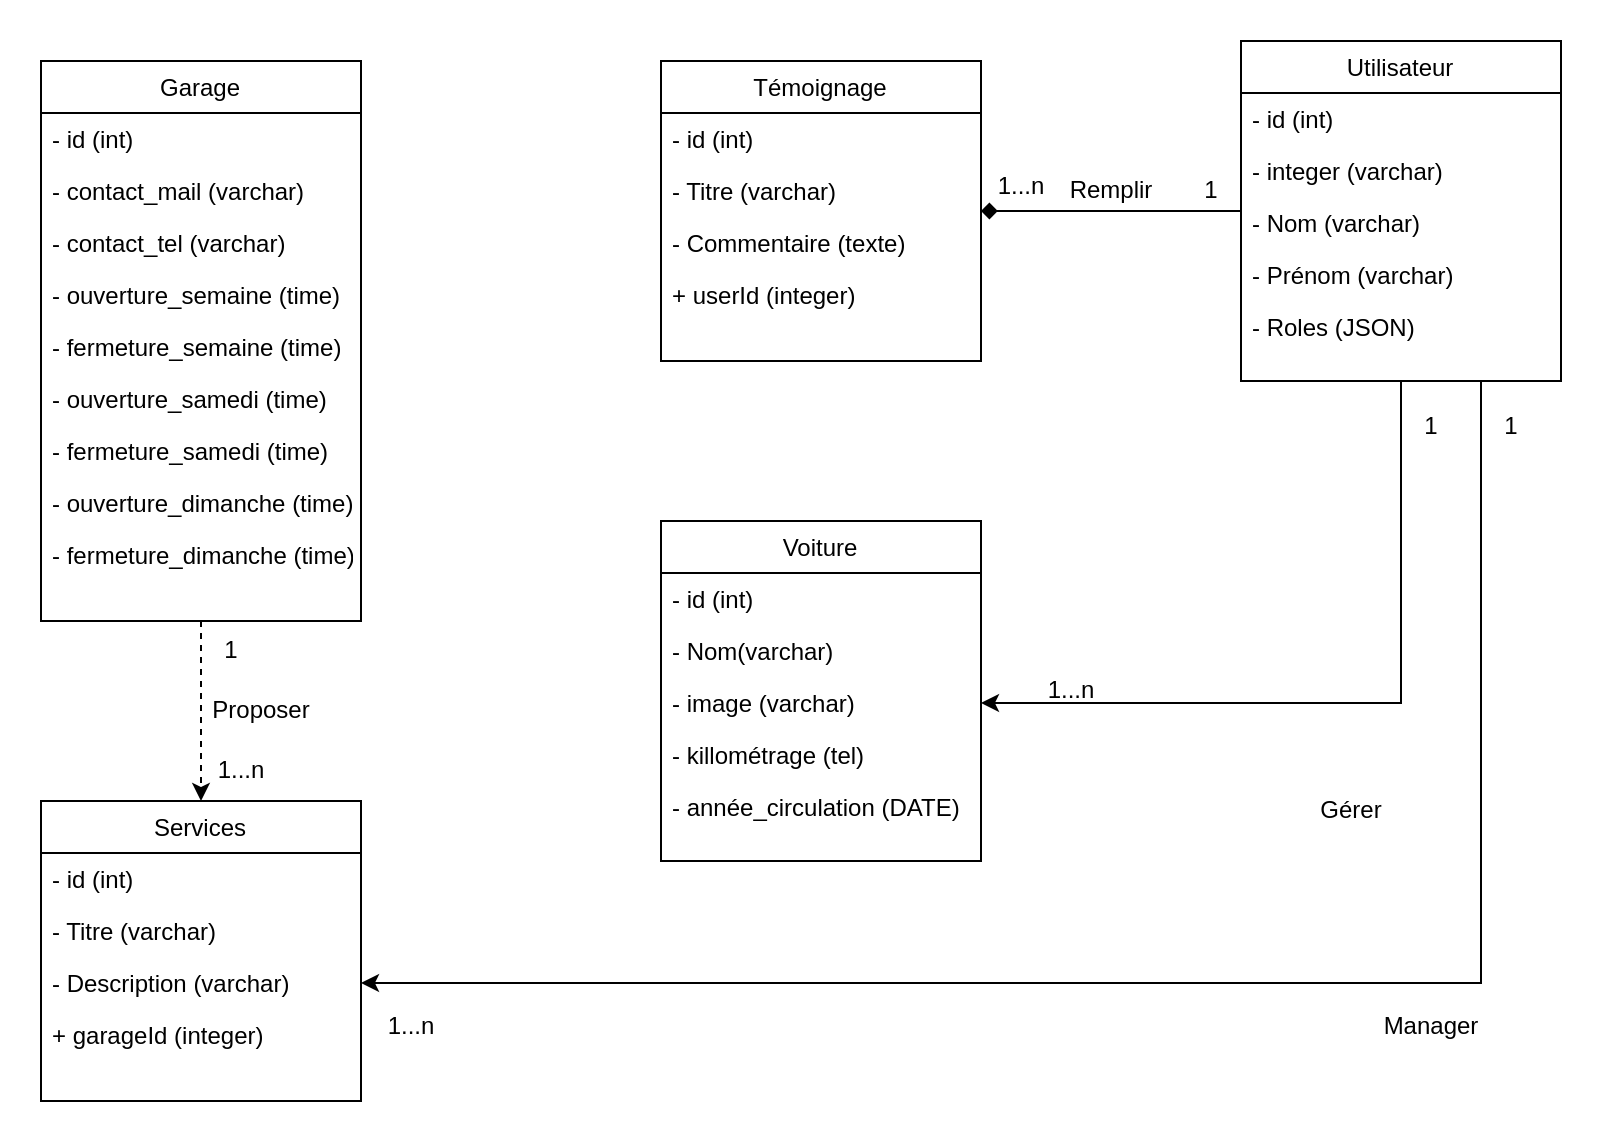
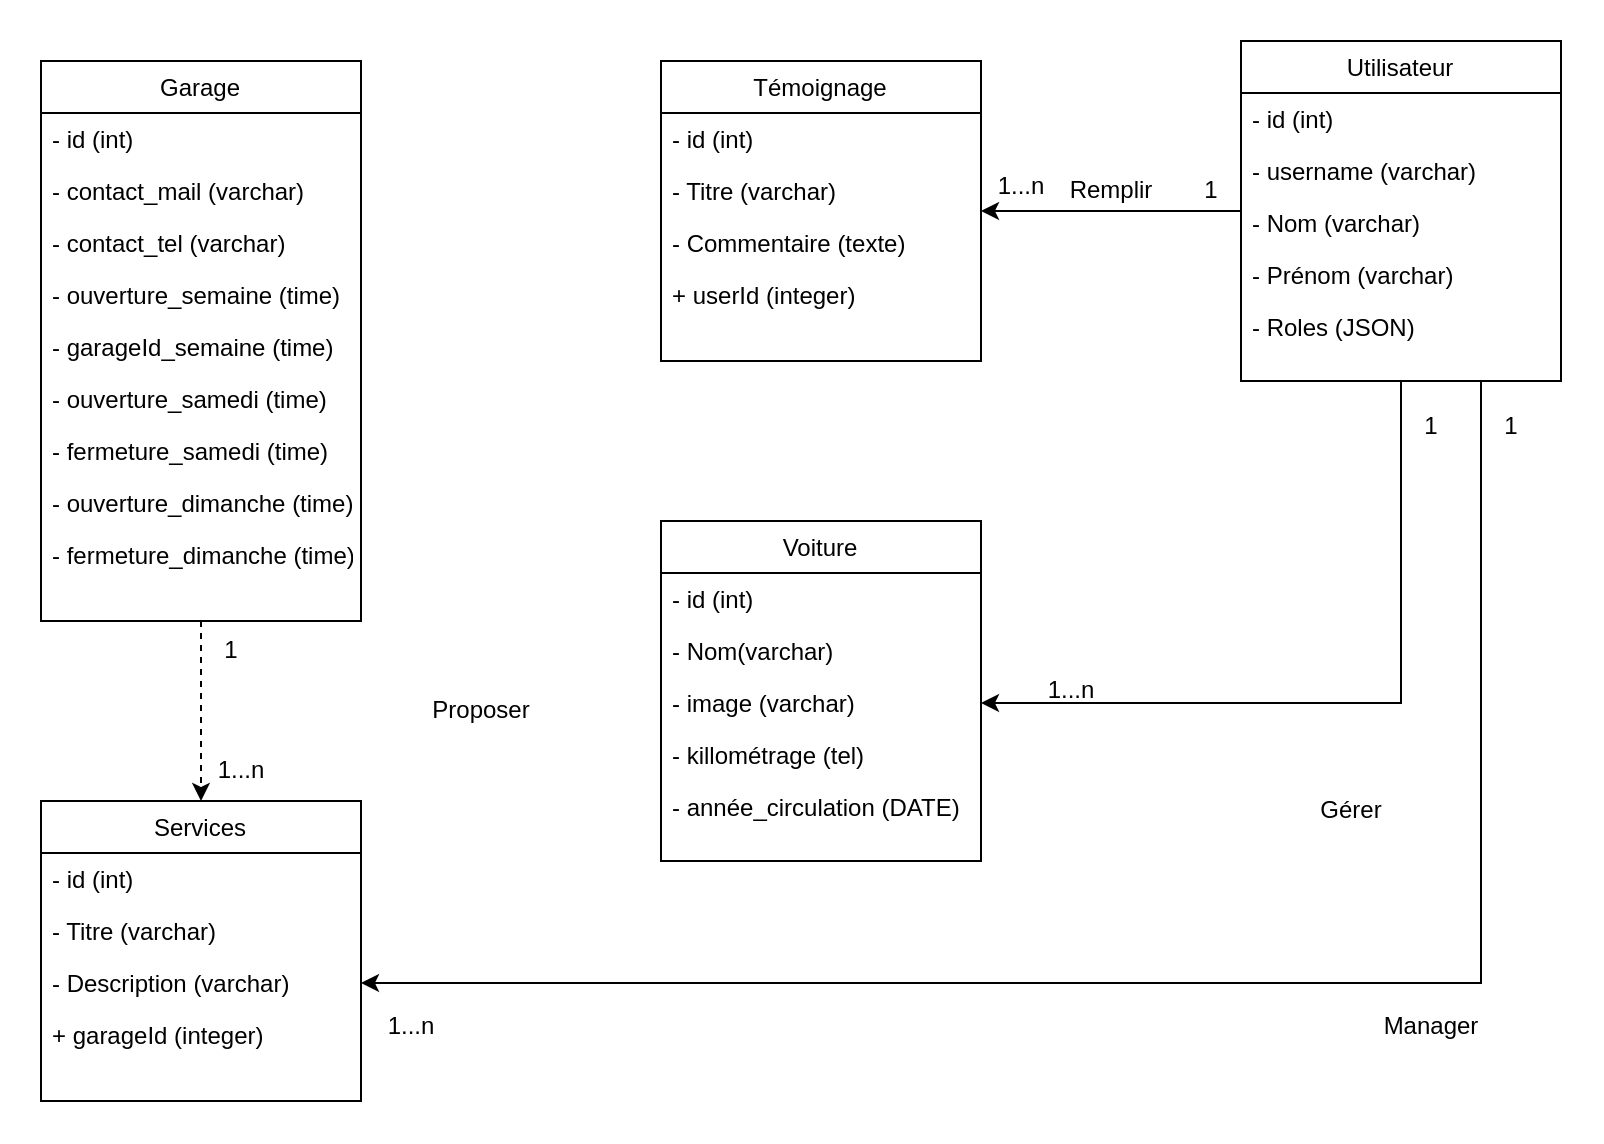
node "- integer (varchar)": label "- integer (varchar)" -> "- username (varchar)"
edge "Utilisateur" -> "Témoignage": arrowhead diamond -> classic
node "- fermeture_semaine (time)": label "- fermeture_semaine (time)" -> "- garageId_semaine (time)"
node "Proposer": moved (261, 711) -> (481, 711)
